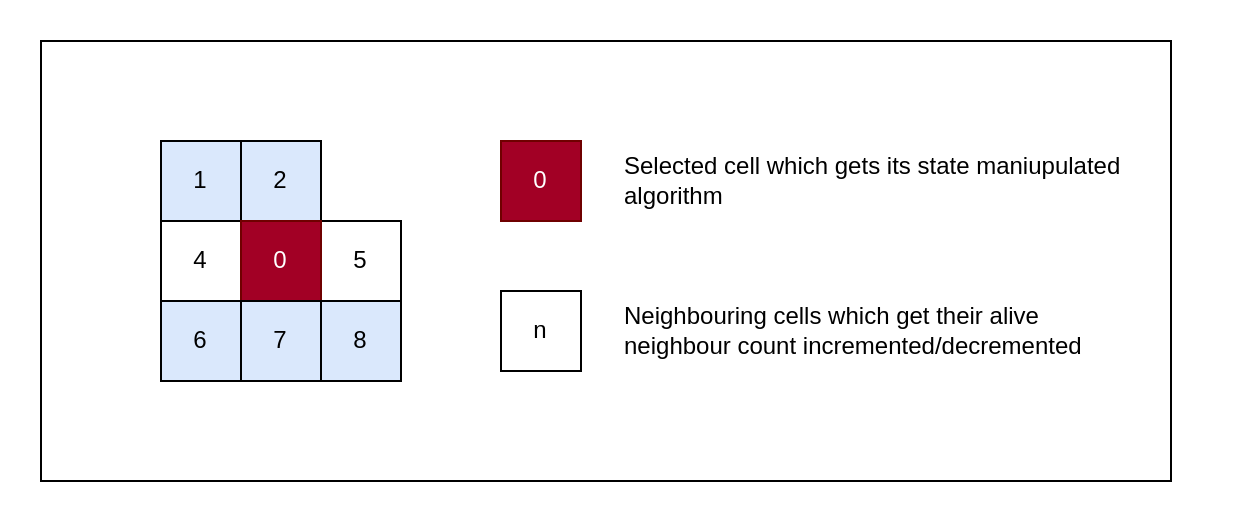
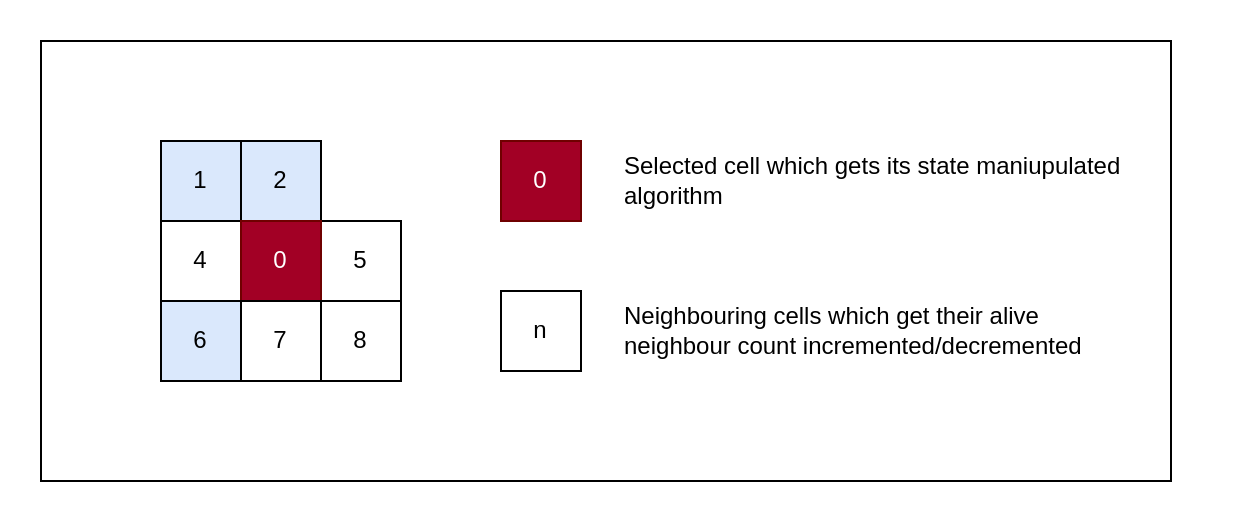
node "7": fillcolor #dae8fc -> #ffffff
node "8": fillcolor #dae8fc -> #ffffff
